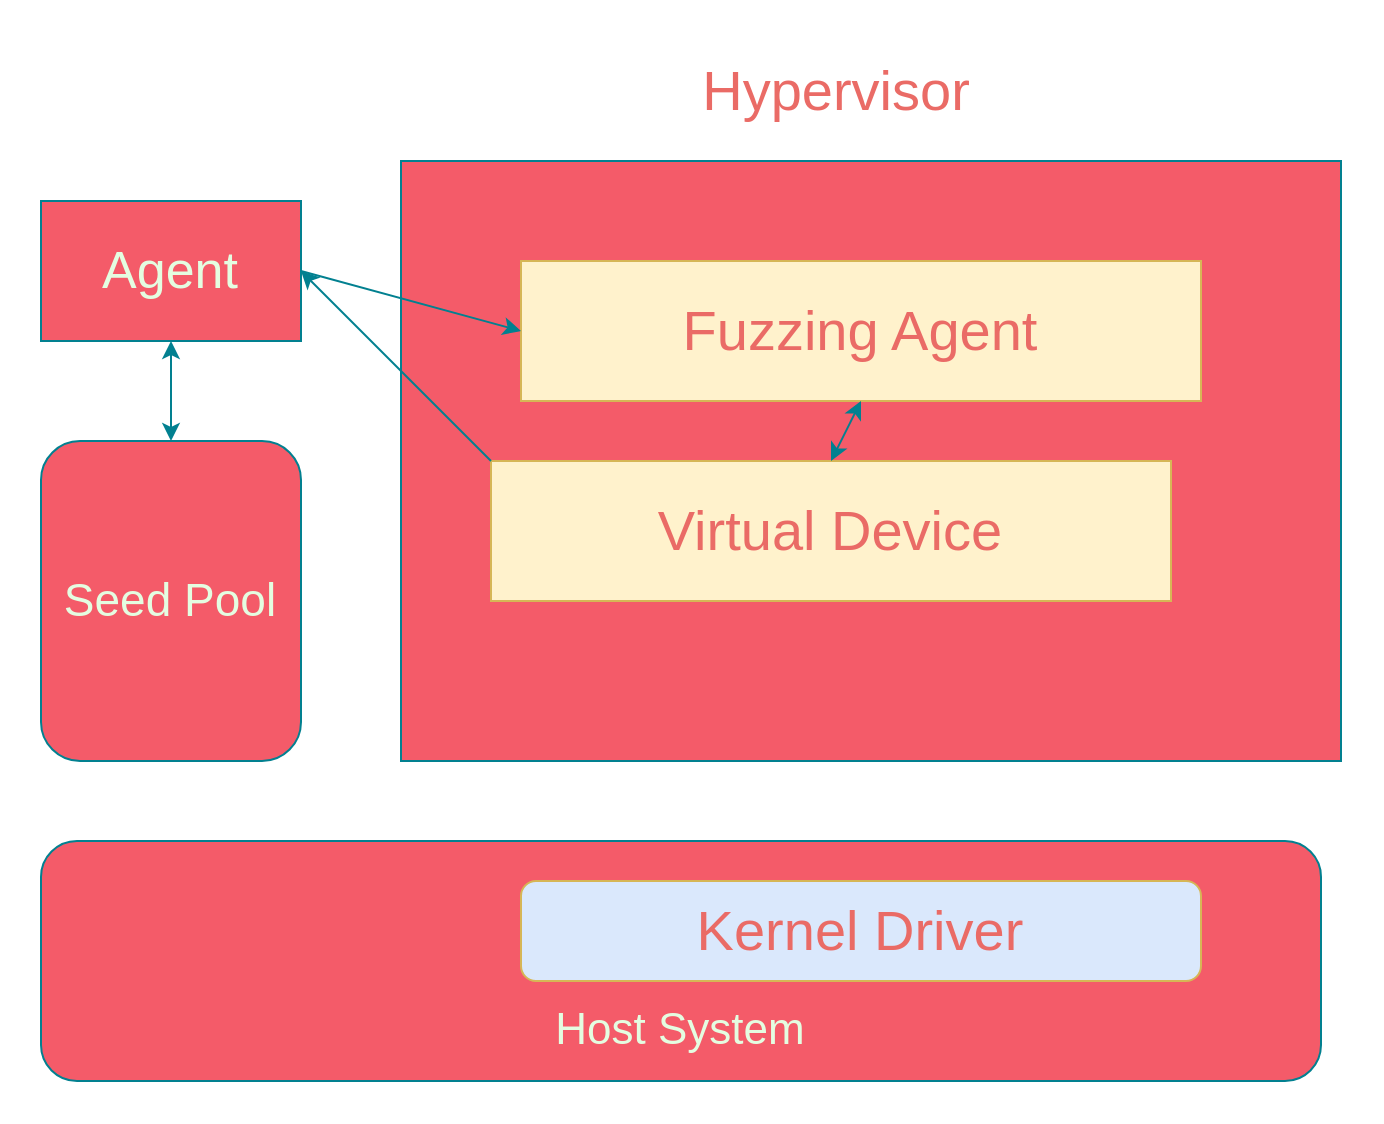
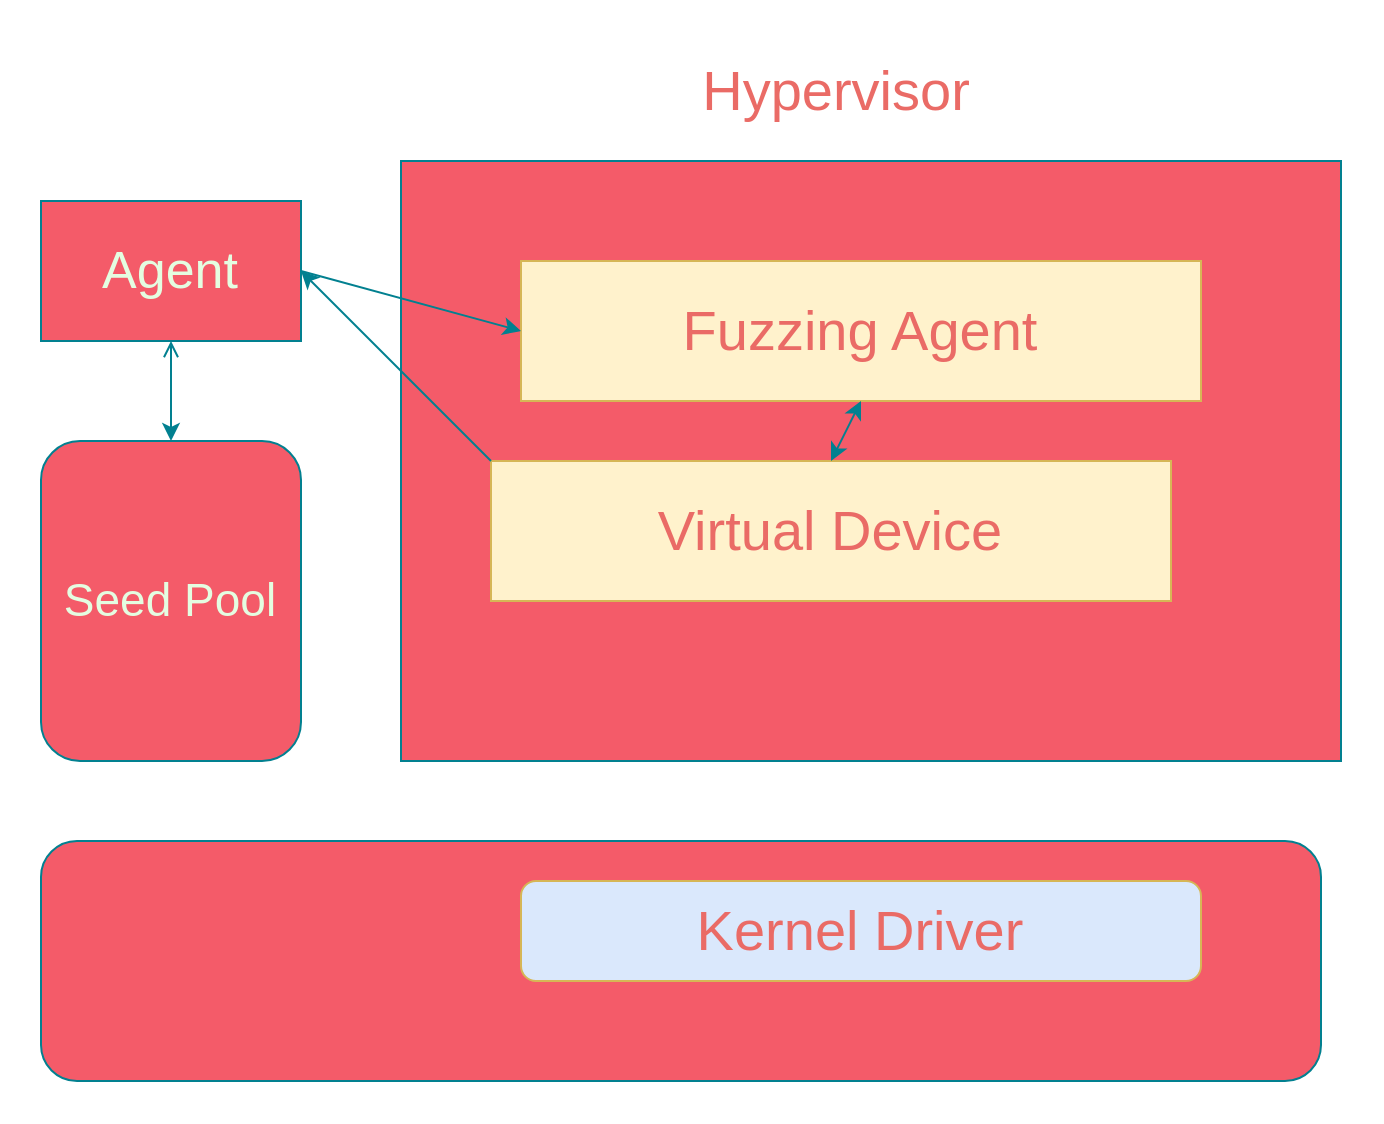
edge "Agent" -- "Seed Pool": arrowhead classic -> open
node "Host System": removed
